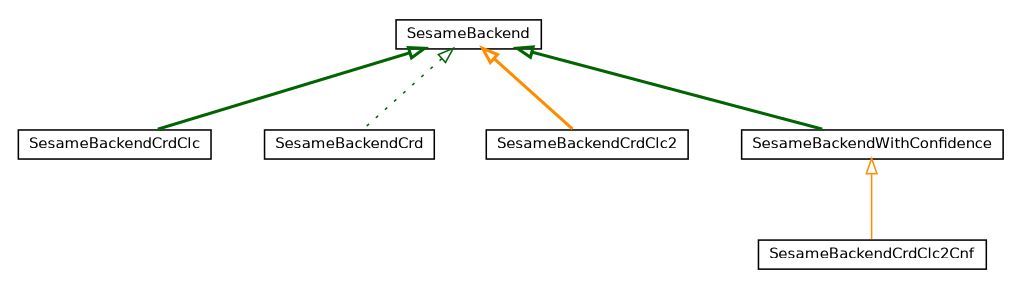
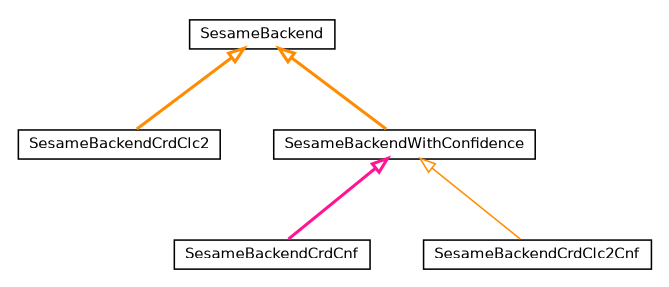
edge "SesameBackendWithConfidence" -> "SesameBackend": color darkgreen -> darkorange
node "SesameBackendCrdClc": removed
node "SesameBackendCrd": removed
node "SesameBackendCrdCnf": added
